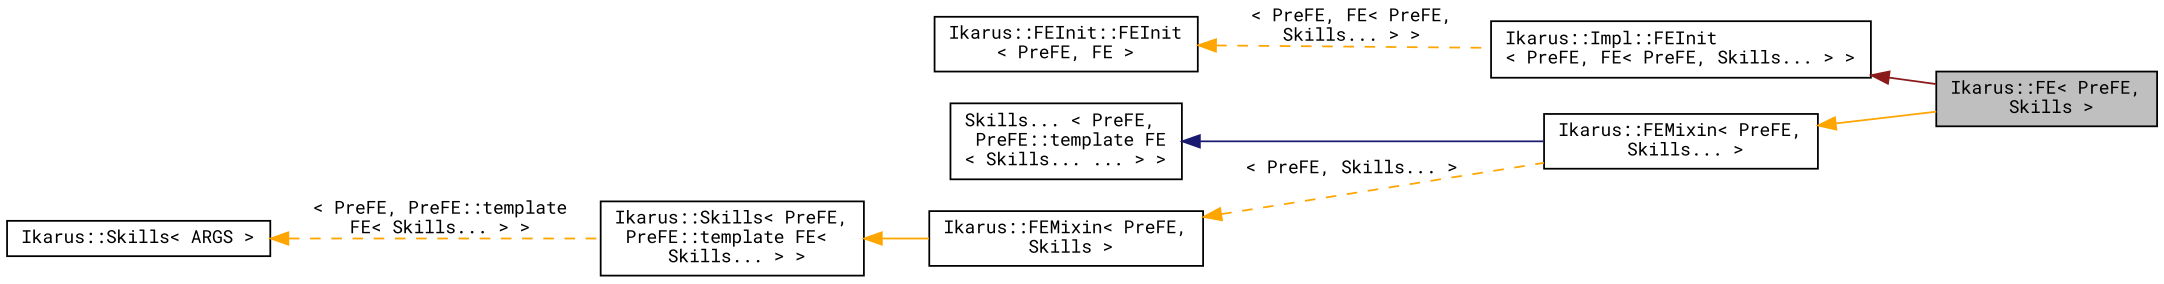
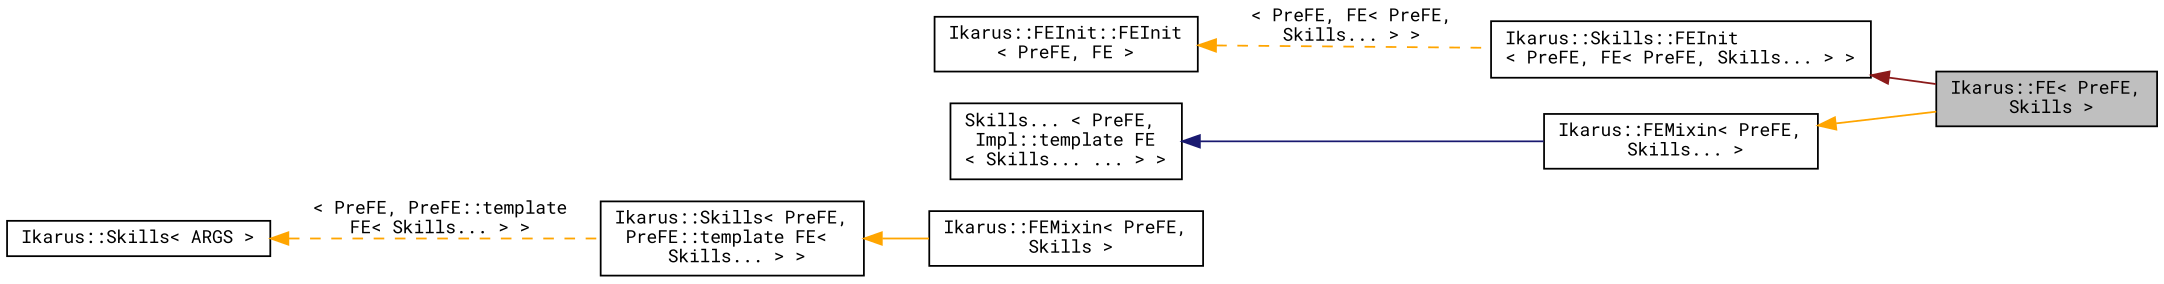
node "Ikarus::Impl::FEInit < PreFE, FE< PreFE, Skills... > >": label "Ikarus::Impl::FEInit < PreFE, FE< PreFE, Skills... > >" -> "Ikarus::Skills::FEInit < PreFE, FE< PreFE, Skills... > >"
node "Skills... < PreFE, PreFE::template FE < Skills... ... > >": label "Skills... < PreFE, PreFE::template FE < Skills... ... > >" -> "Skills... < PreFE, Impl::template FE < Skills... ... > >"
edge "Ikarus::FEMixin< PreFE, Skills... >" -> "Ikarus::FEMixin< PreFE, Skills >": removed, label "< PreFE, Skills... >"
